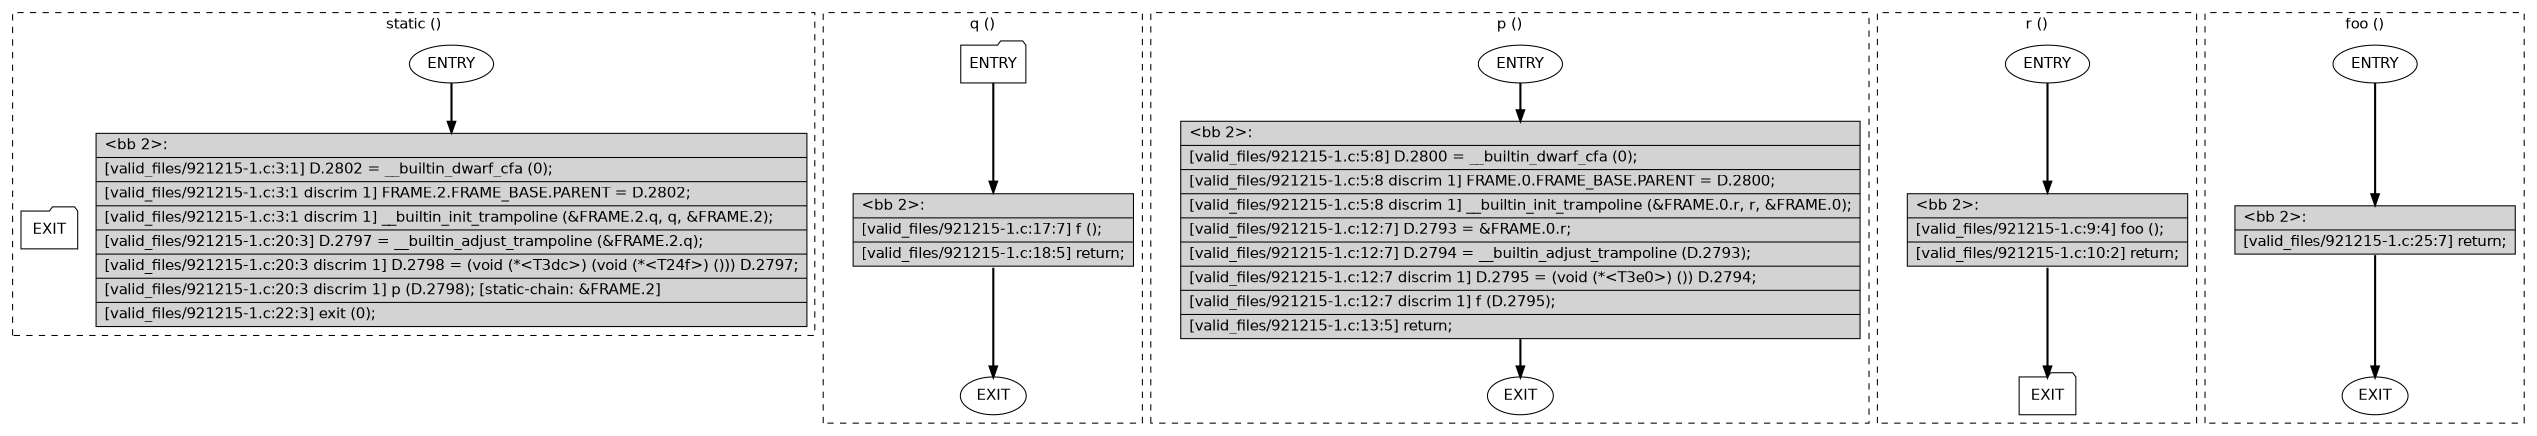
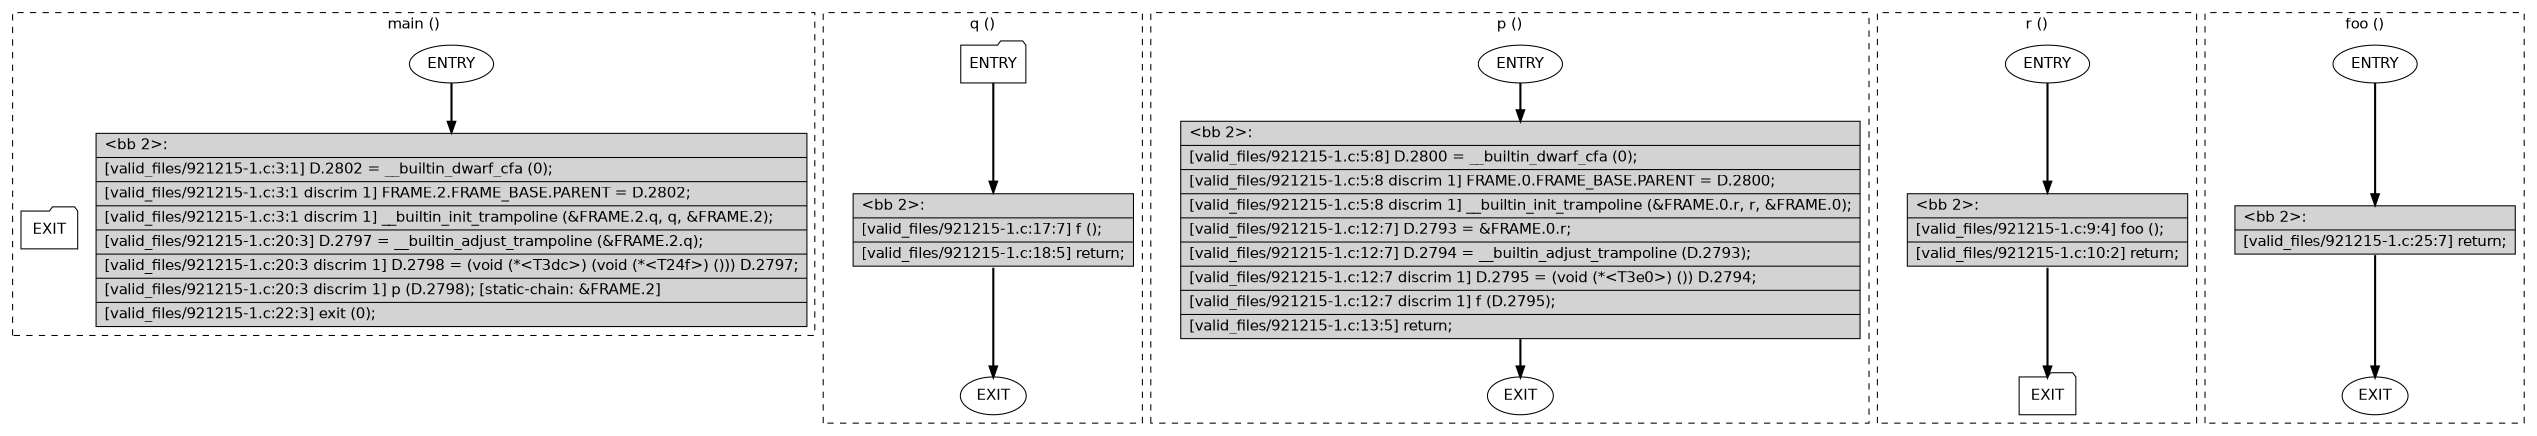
cluster "static ()": label "static ()" -> "main ()"
